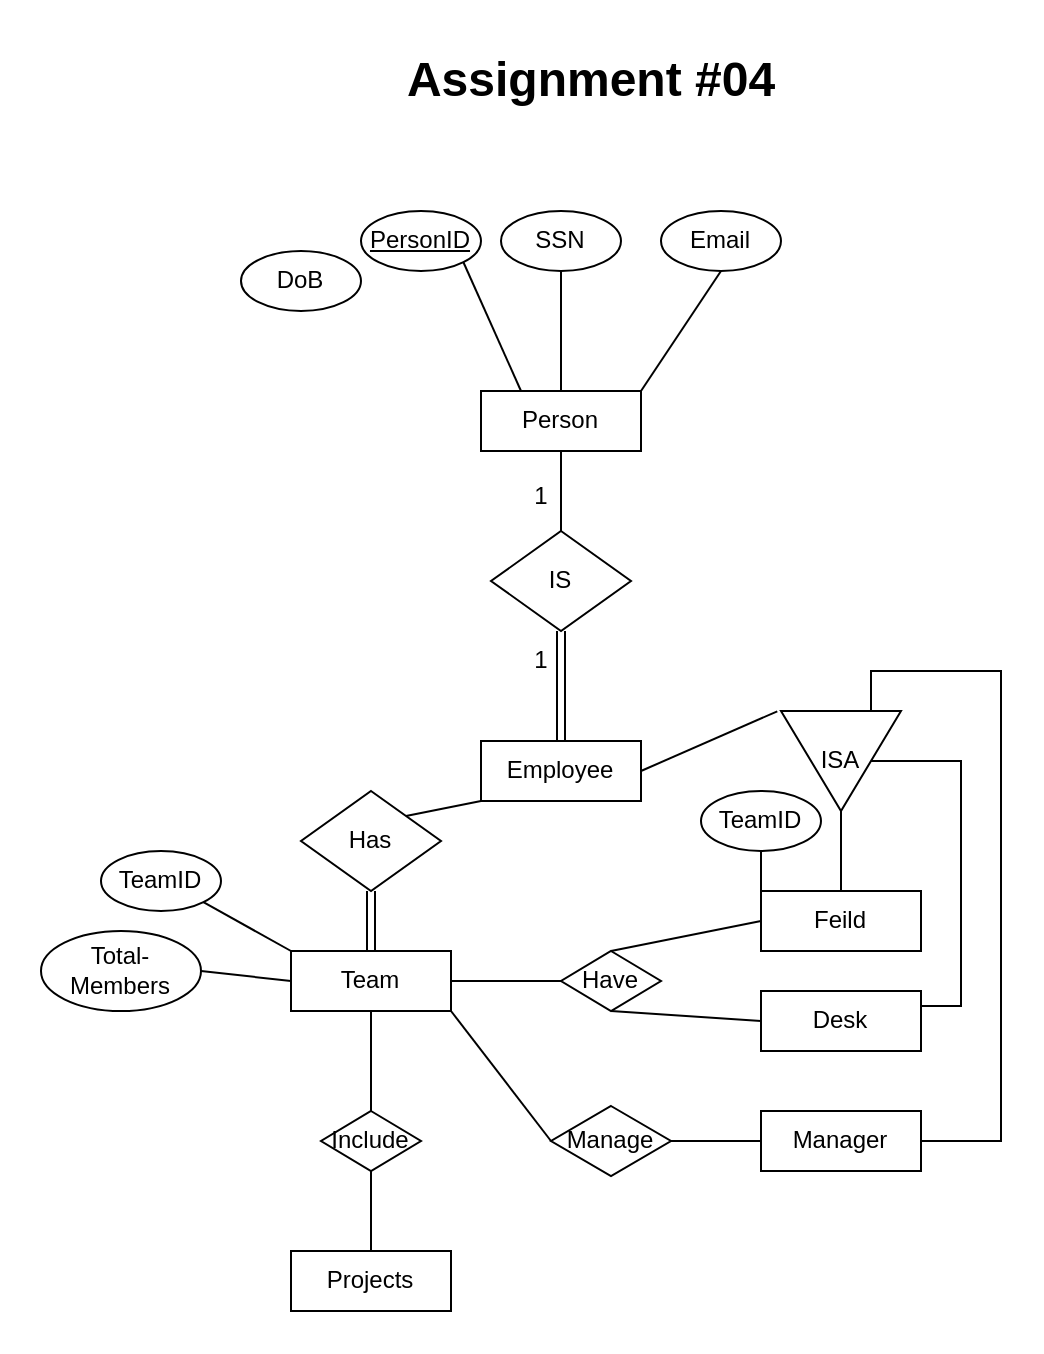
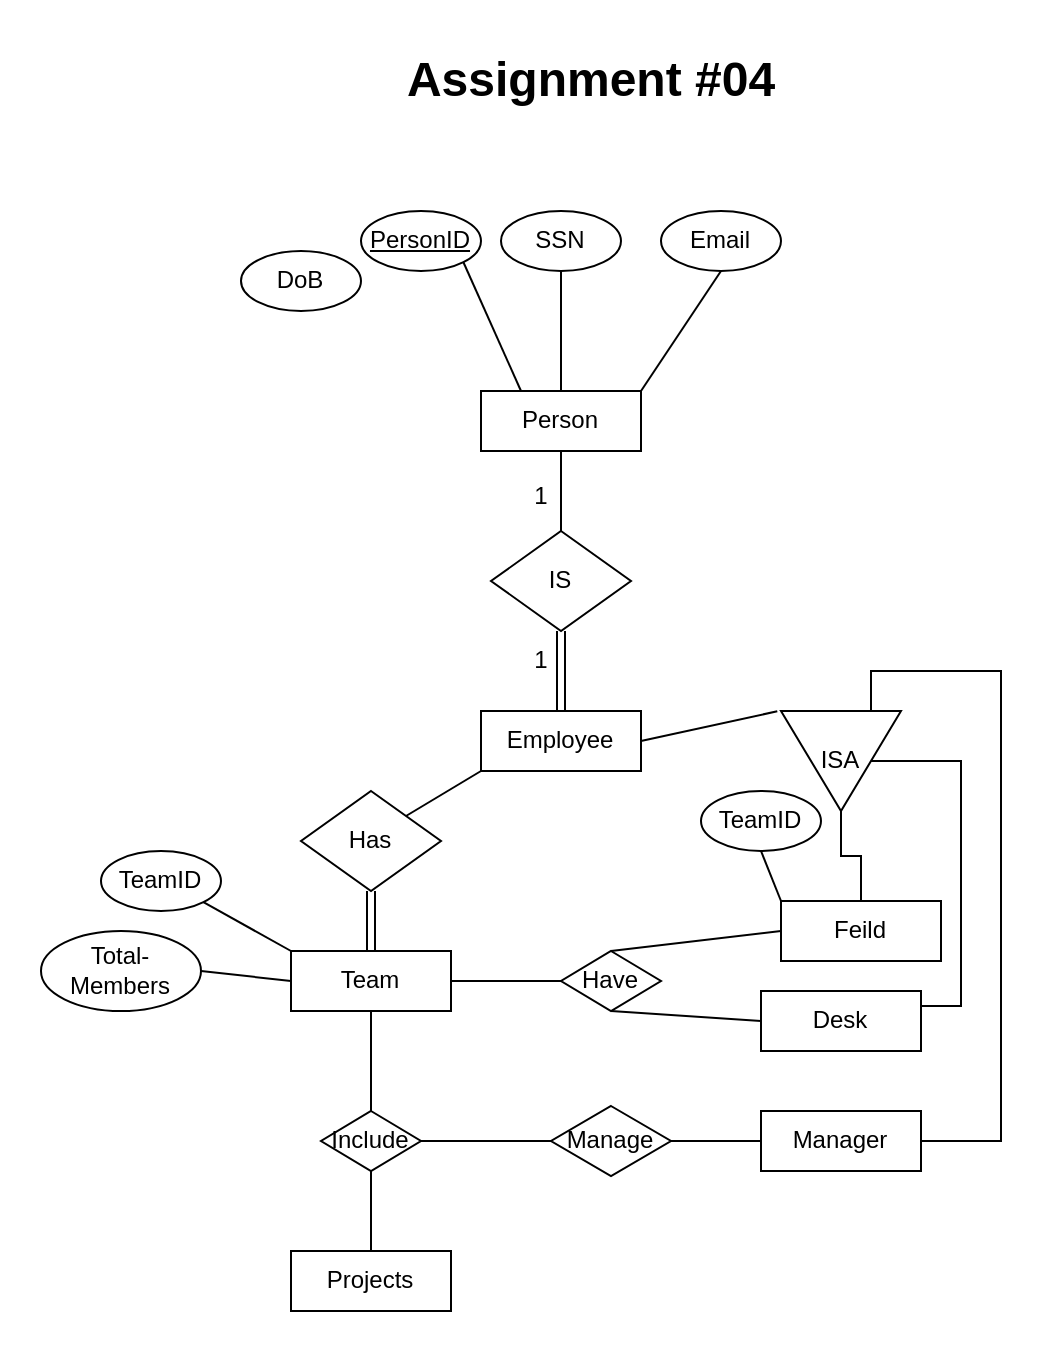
node "Employee": moved (561, 771) -> (561, 741)
node "Feild": moved (841, 921) -> (861, 931)
edge "Team" -- "Manage": now "Include" -- "Manage"
